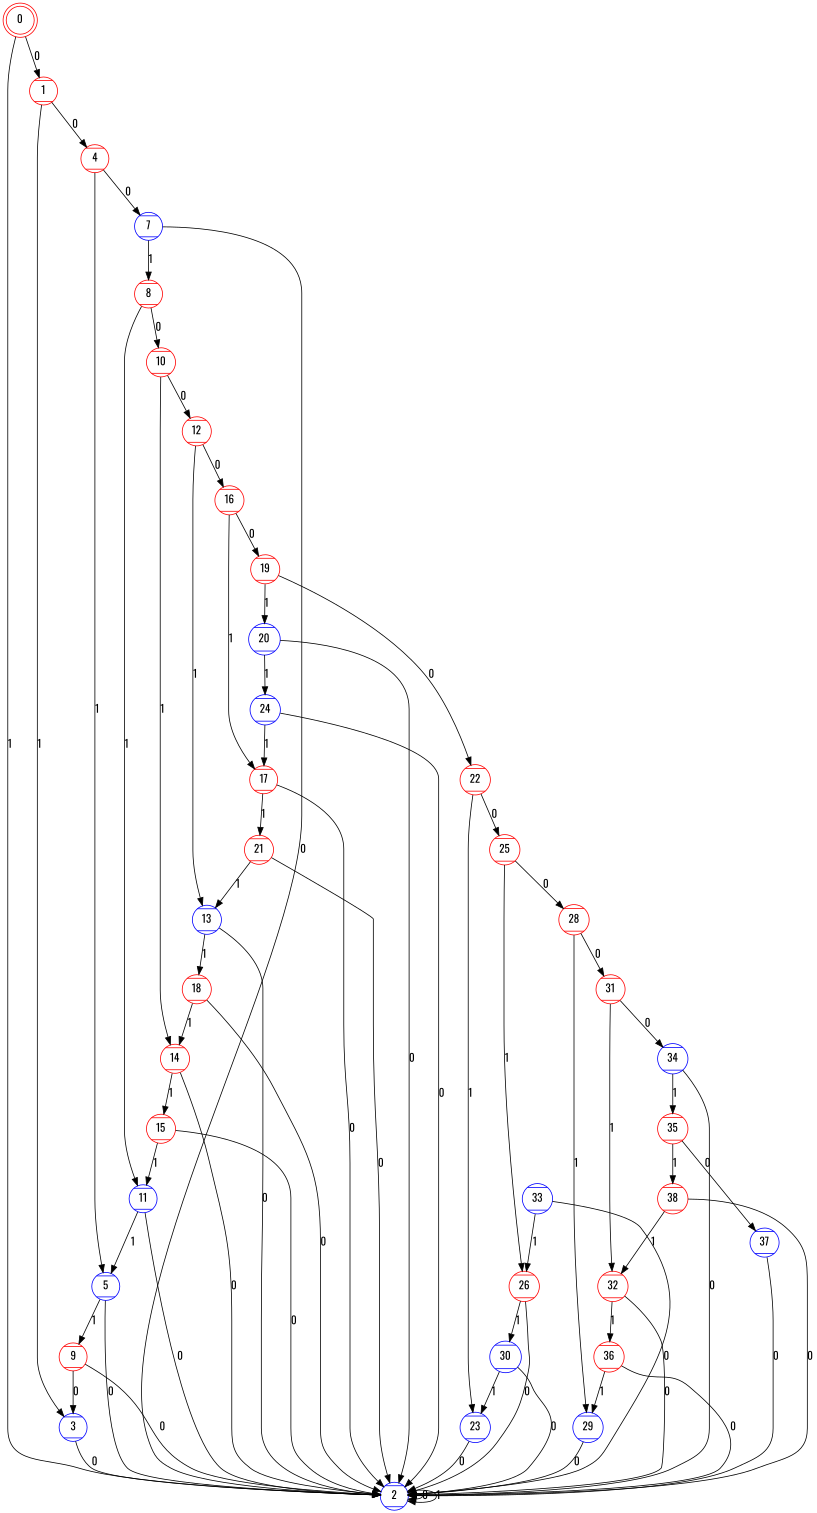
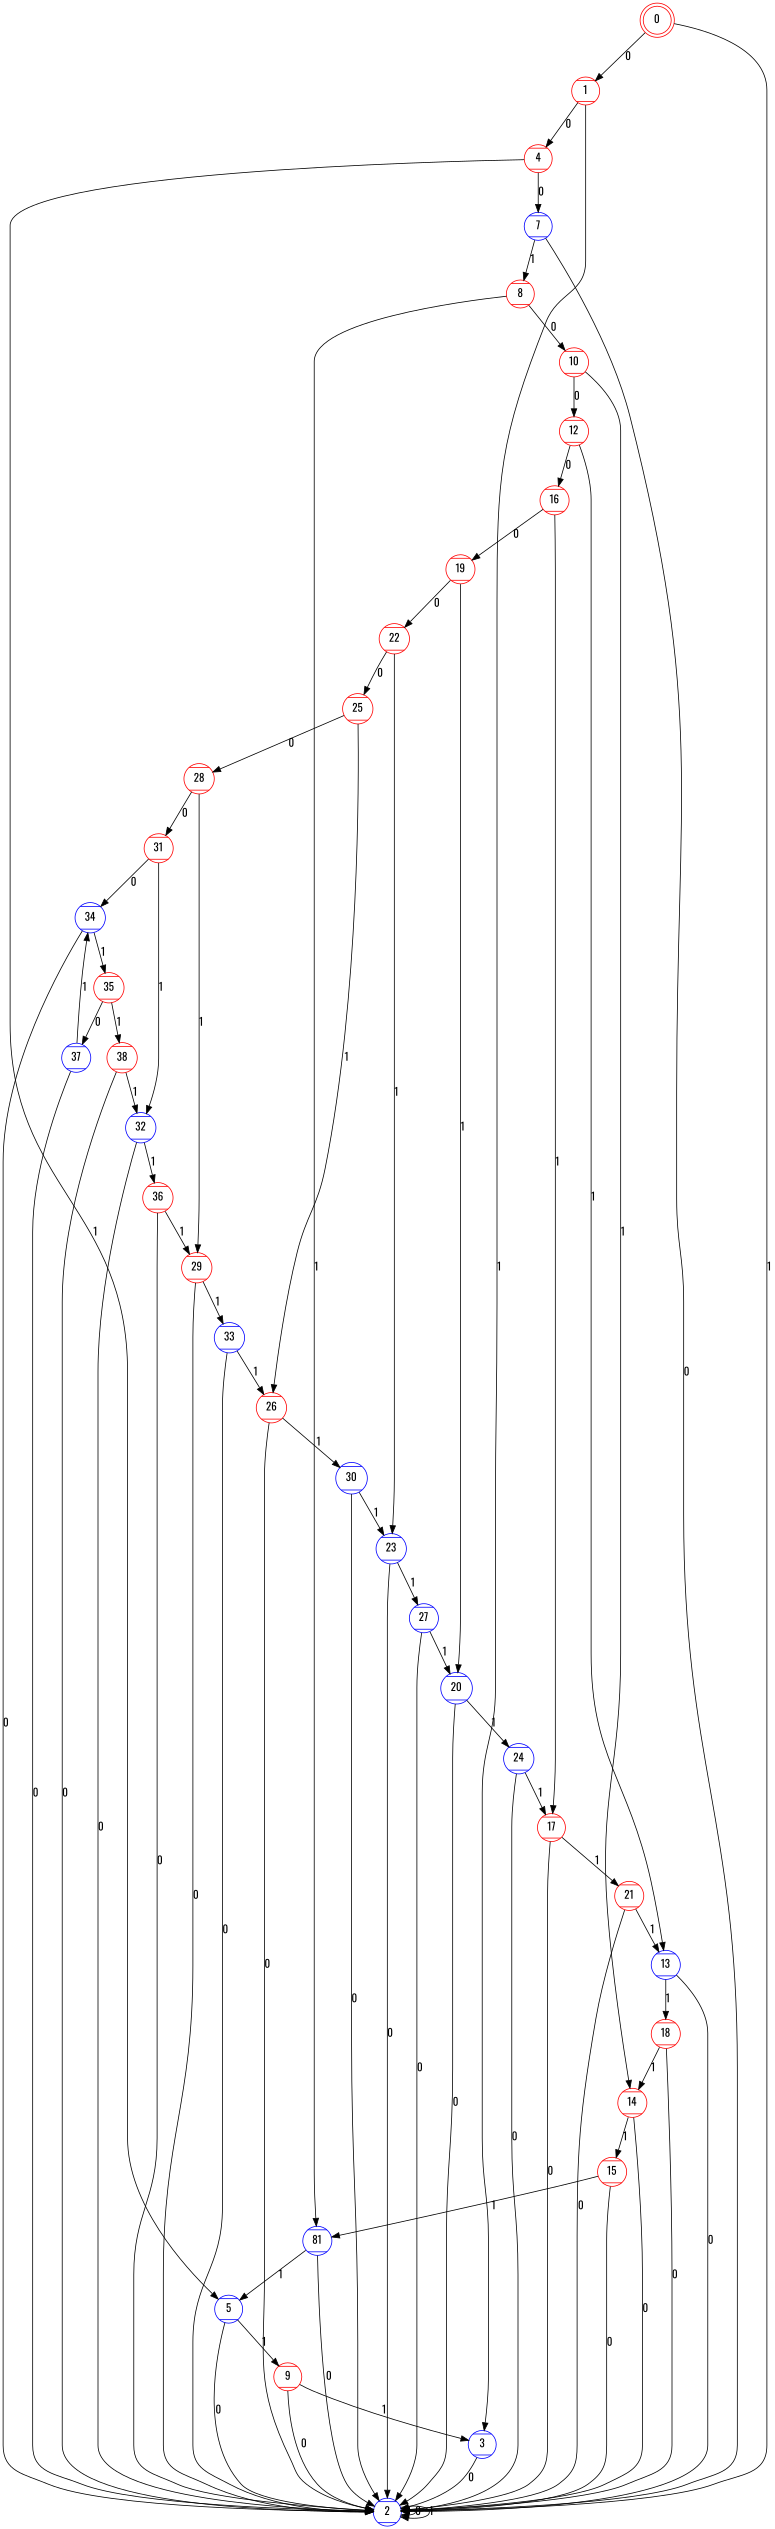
edge "37" -> "34": added, label "1"
node "11": label "11" -> "81"
node "32": color red -> blue
edge "29" -> "33": added, label "1"
edge "9" -> "3": label "0" -> "1"
node "29": color blue -> red
node "27": added
